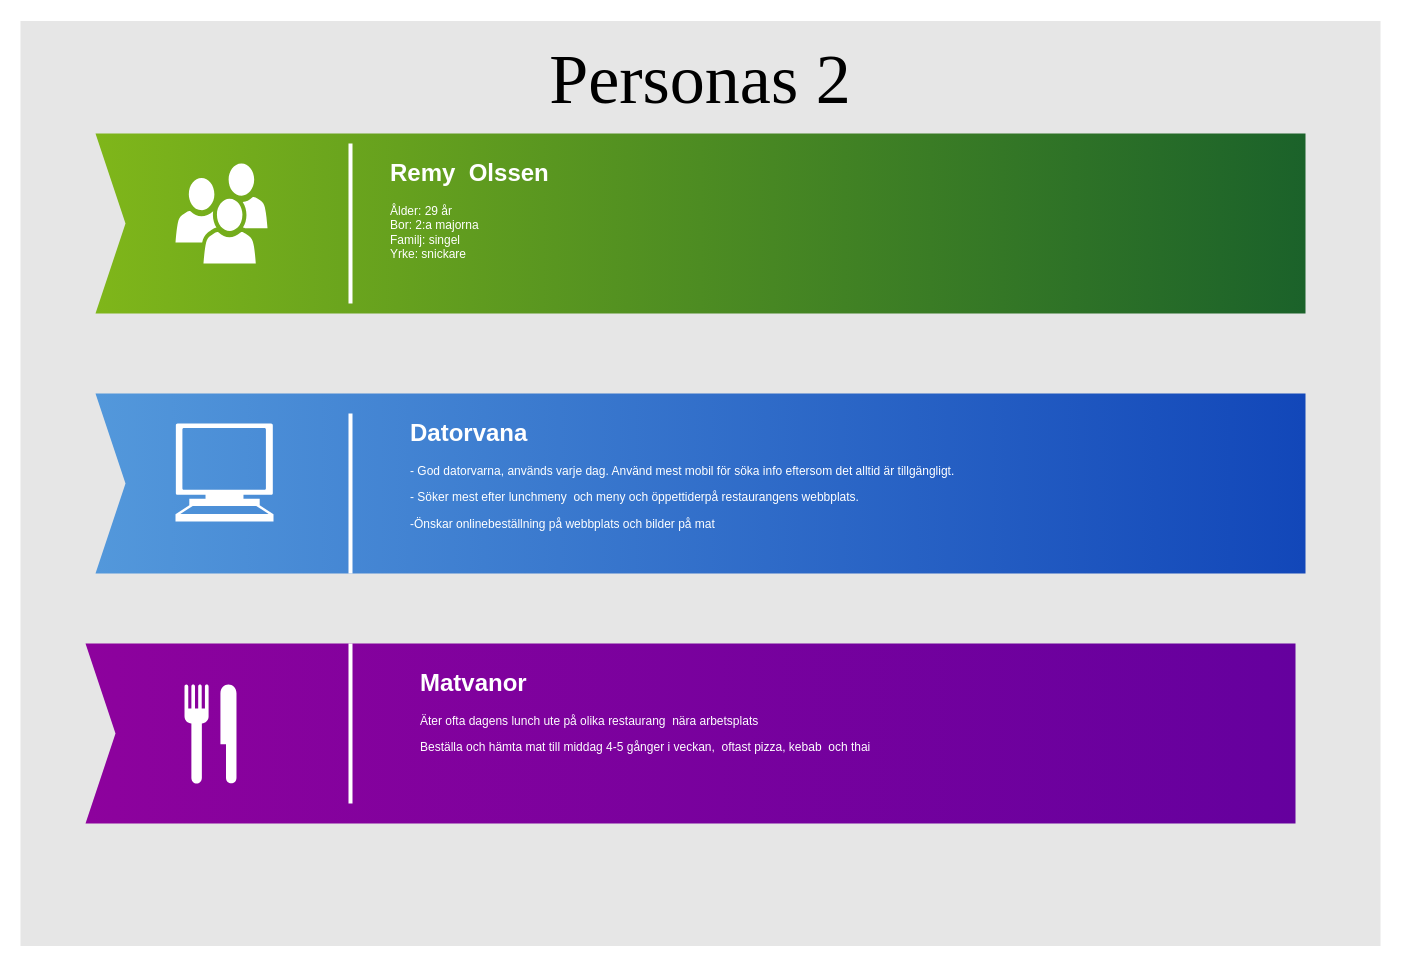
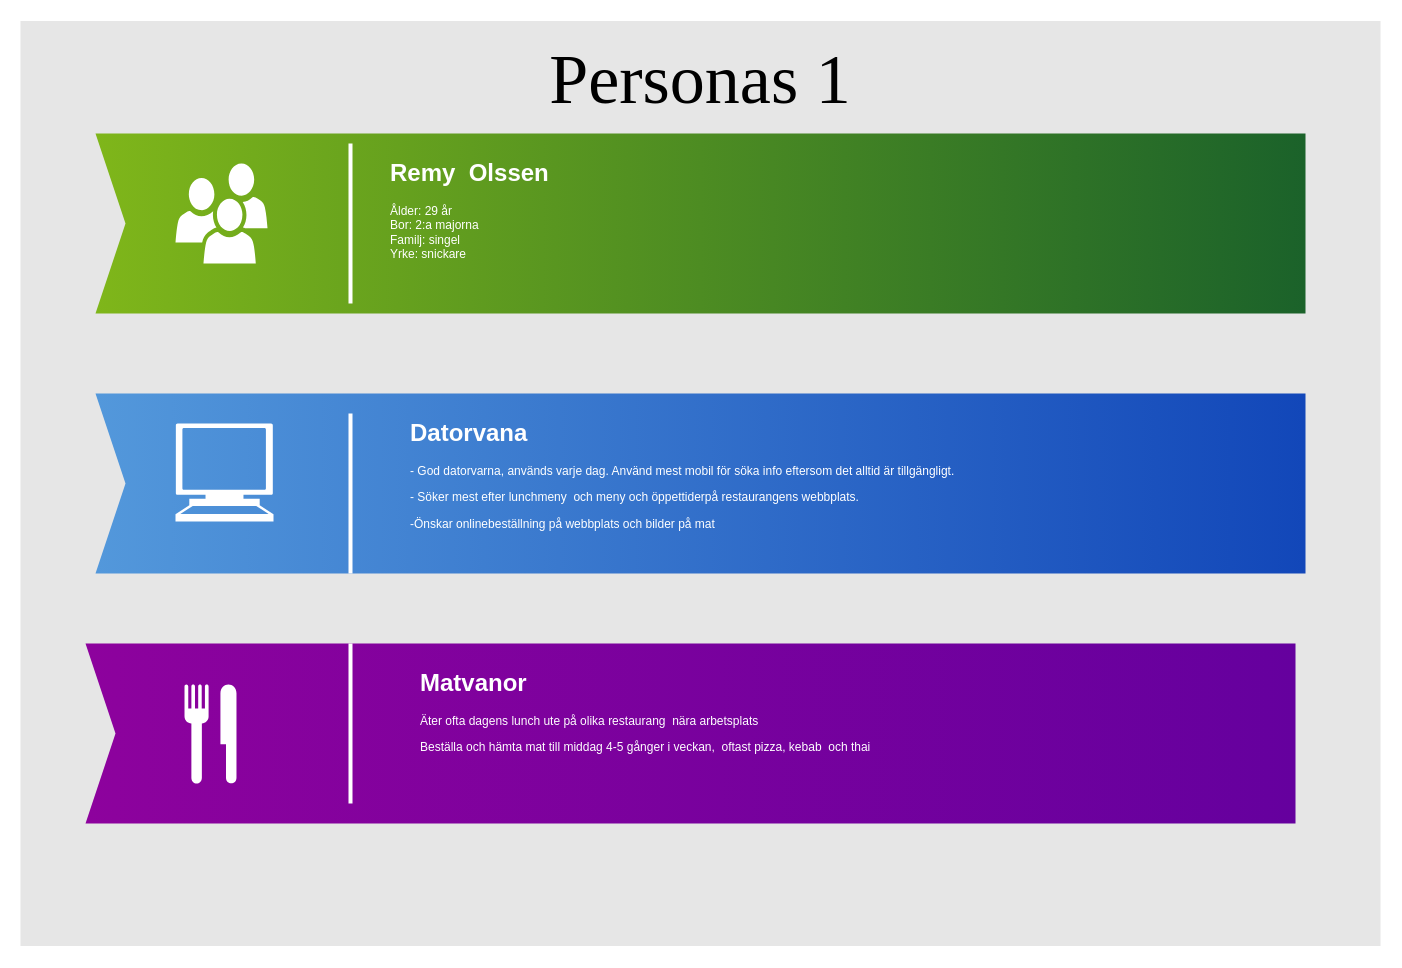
node "Personas 2": label "Personas 2" -> "Personas 1"
